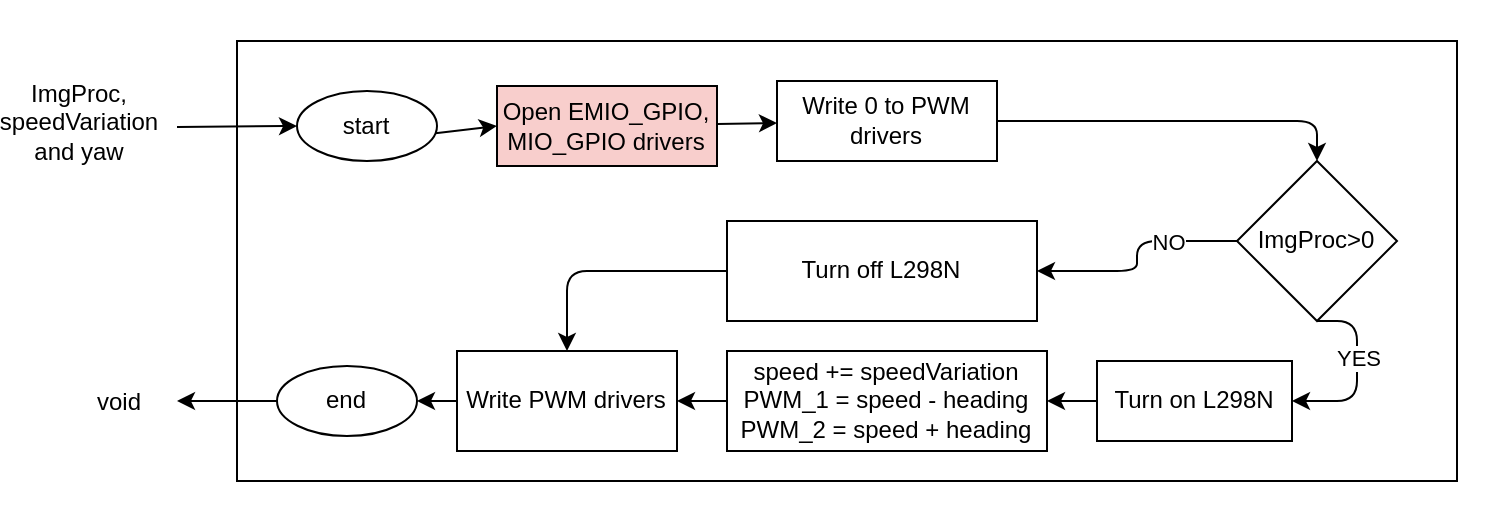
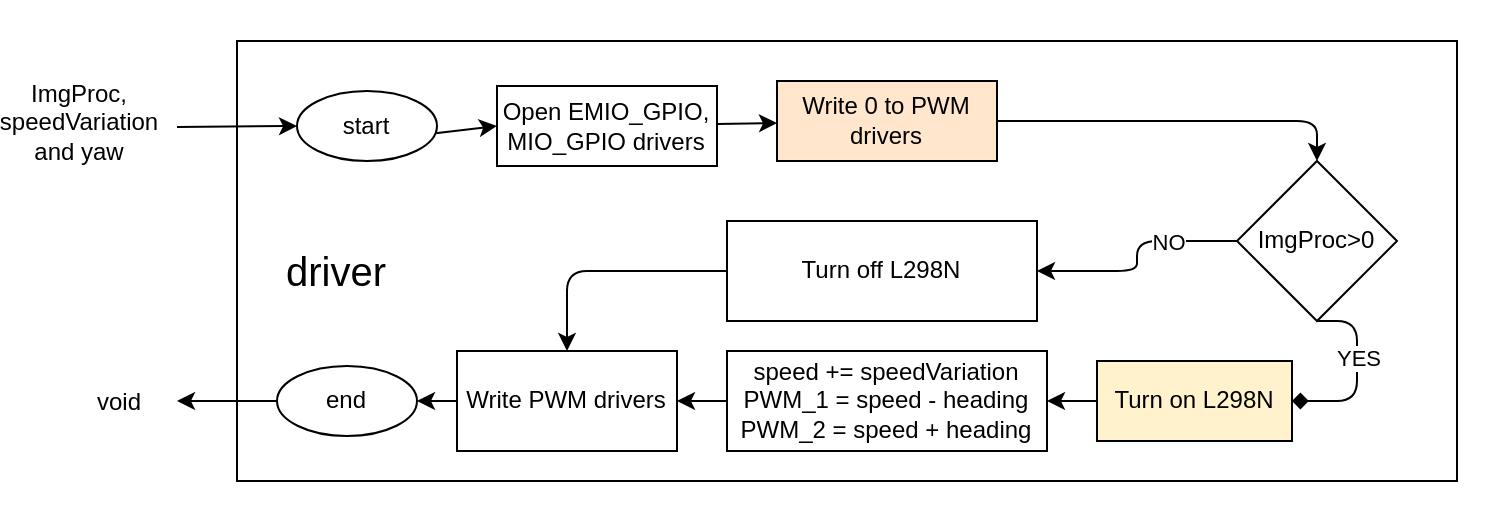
node "Write 0 to PWM drivers": fillcolor #ffffff -> #ffe6cc
node "Open EMIO_GPIO, MIO_GPIO drivers": fillcolor #f8cecc -> #ffffff
node "driver": added
node "Turn on L298N": fillcolor #ffffff -> #fff2cc
edge "ImgProc>0" -> "Turn on L298N": arrowhead classic -> diamond
